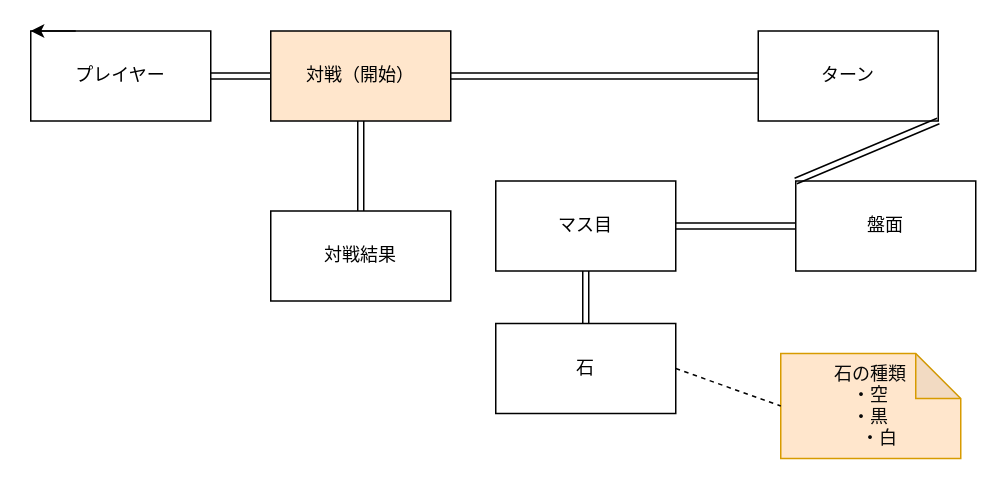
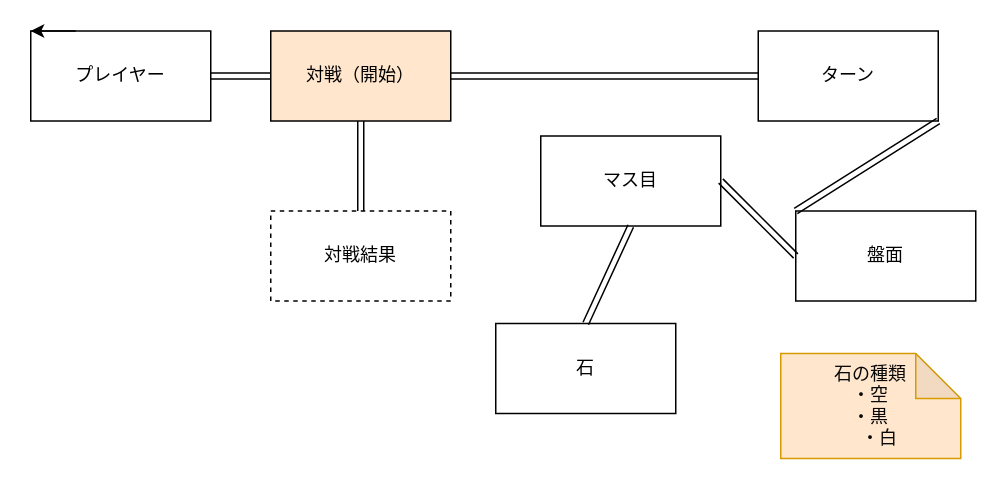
node "マス目": moved (586, 226) -> (631, 181)
node "盤面": moved (886, 226) -> (886, 256)
node "対戦結果": style solid -> dashed
edge "石" -- "石の種類 ・空 ・黒 ・白": removed
